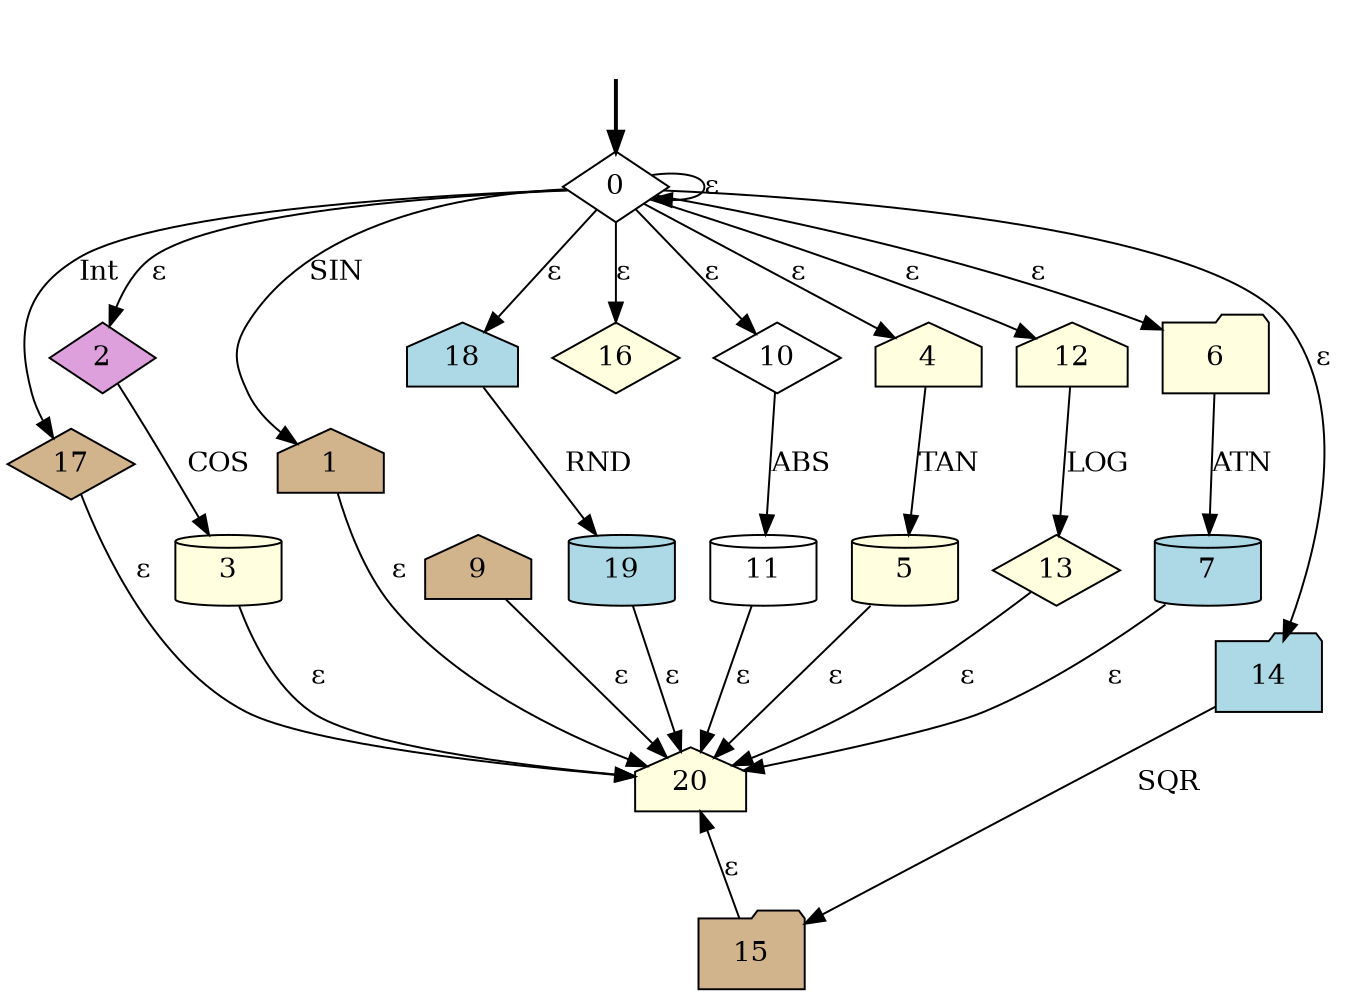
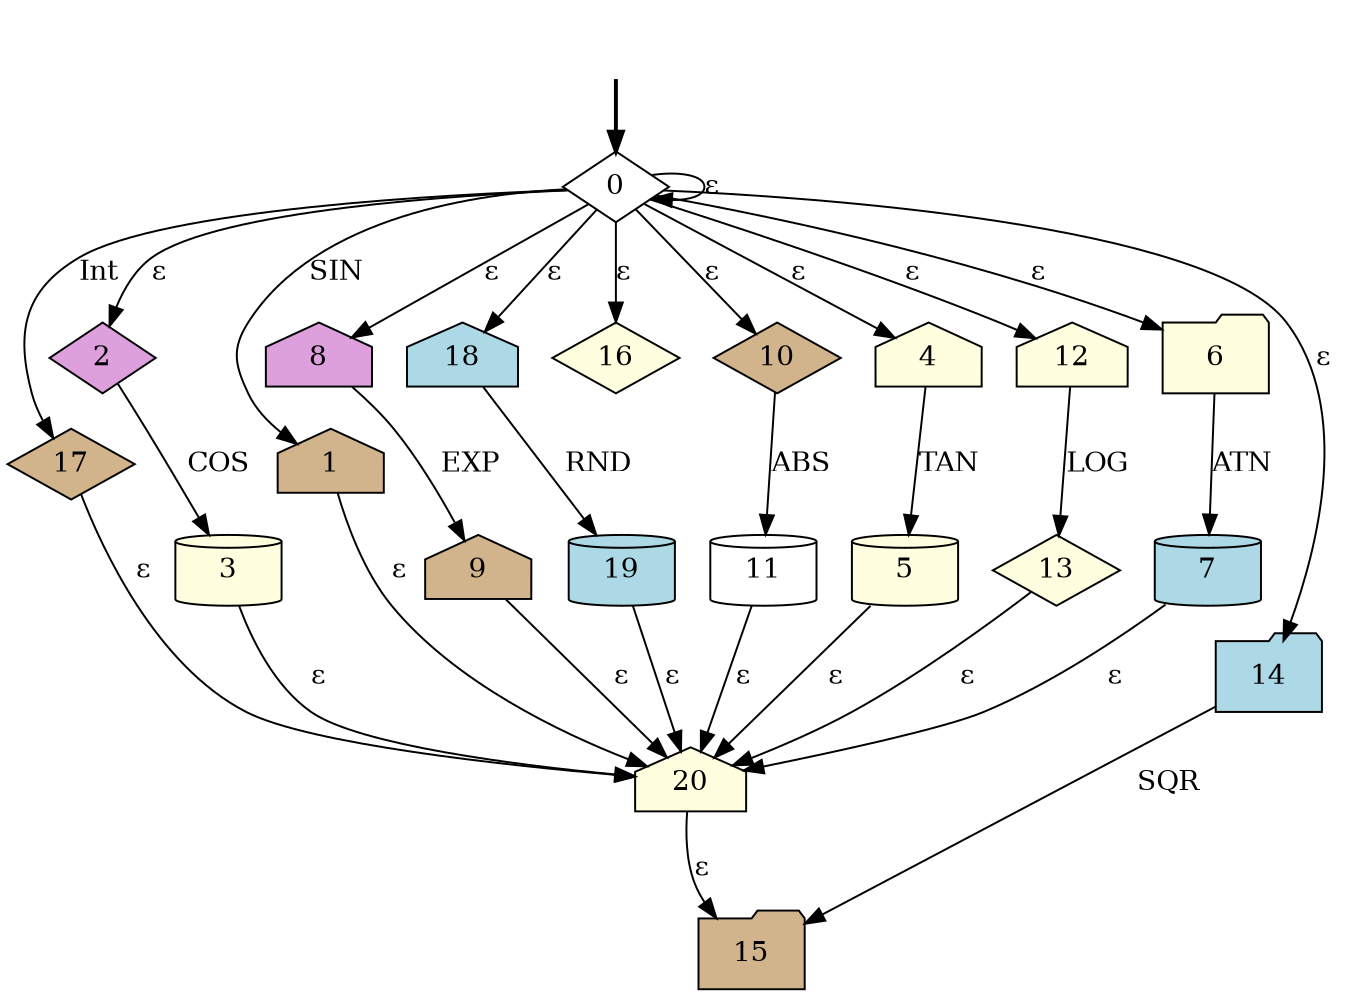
node "8": added
node "10": fillcolor white -> tan
edge "15" -> "20": reversed
